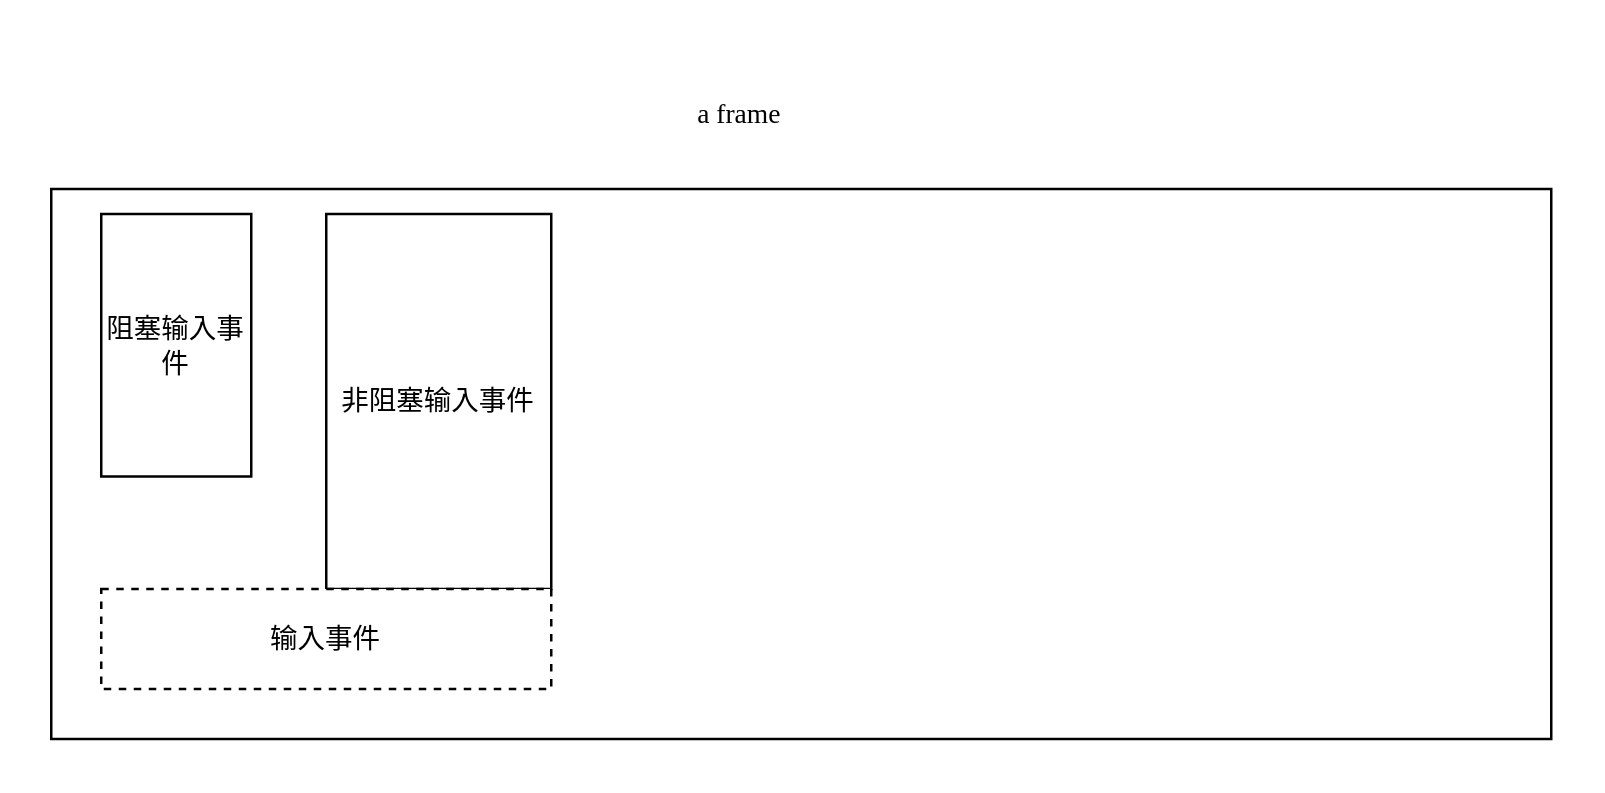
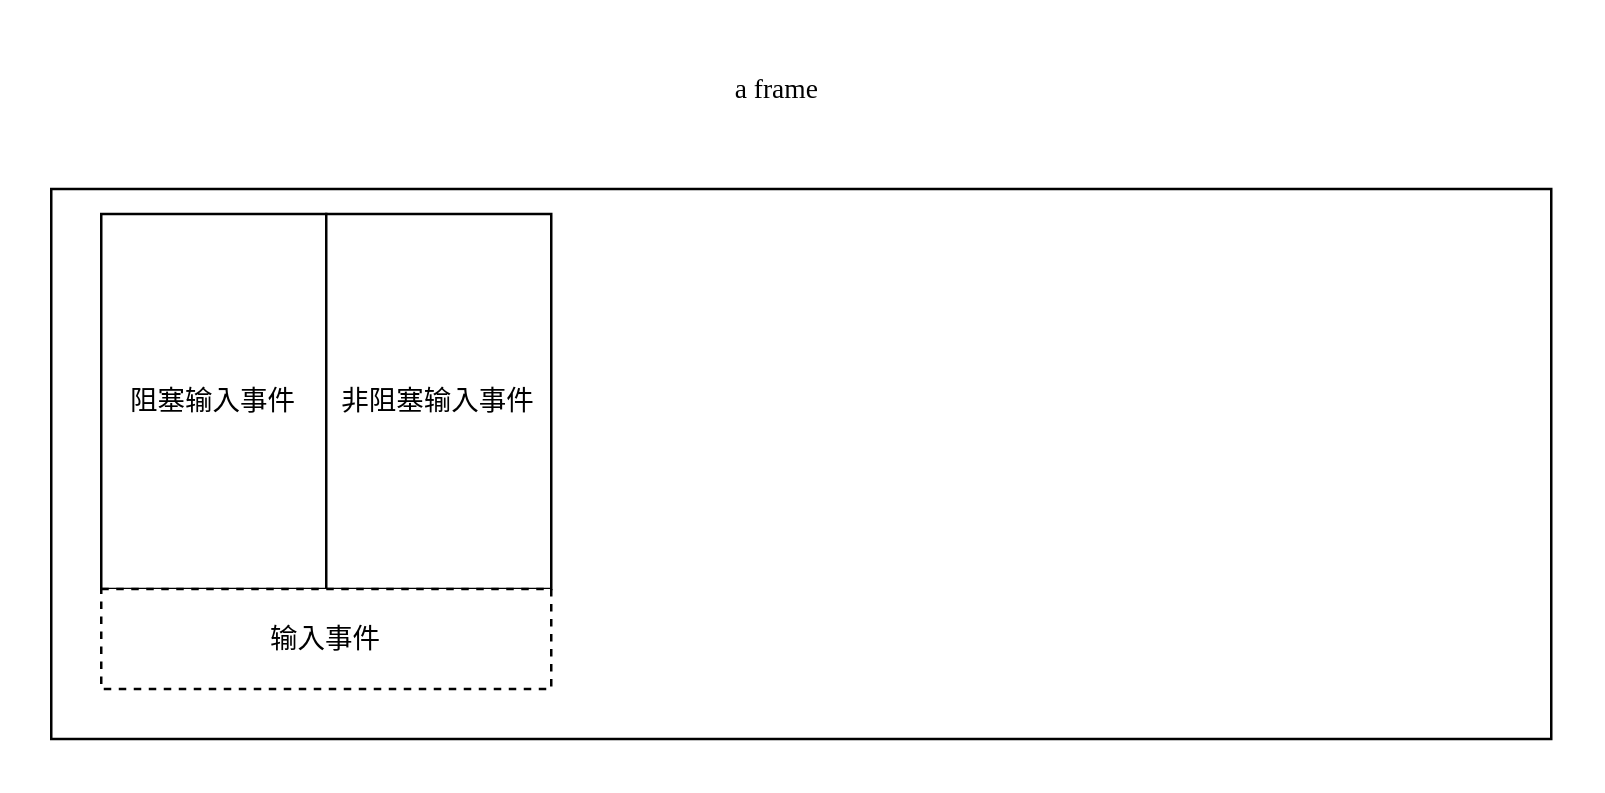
node "a frame": moved (739, 114) -> (776, 89)
node "阻塞输入事件": size 150x263 -> 225x375
